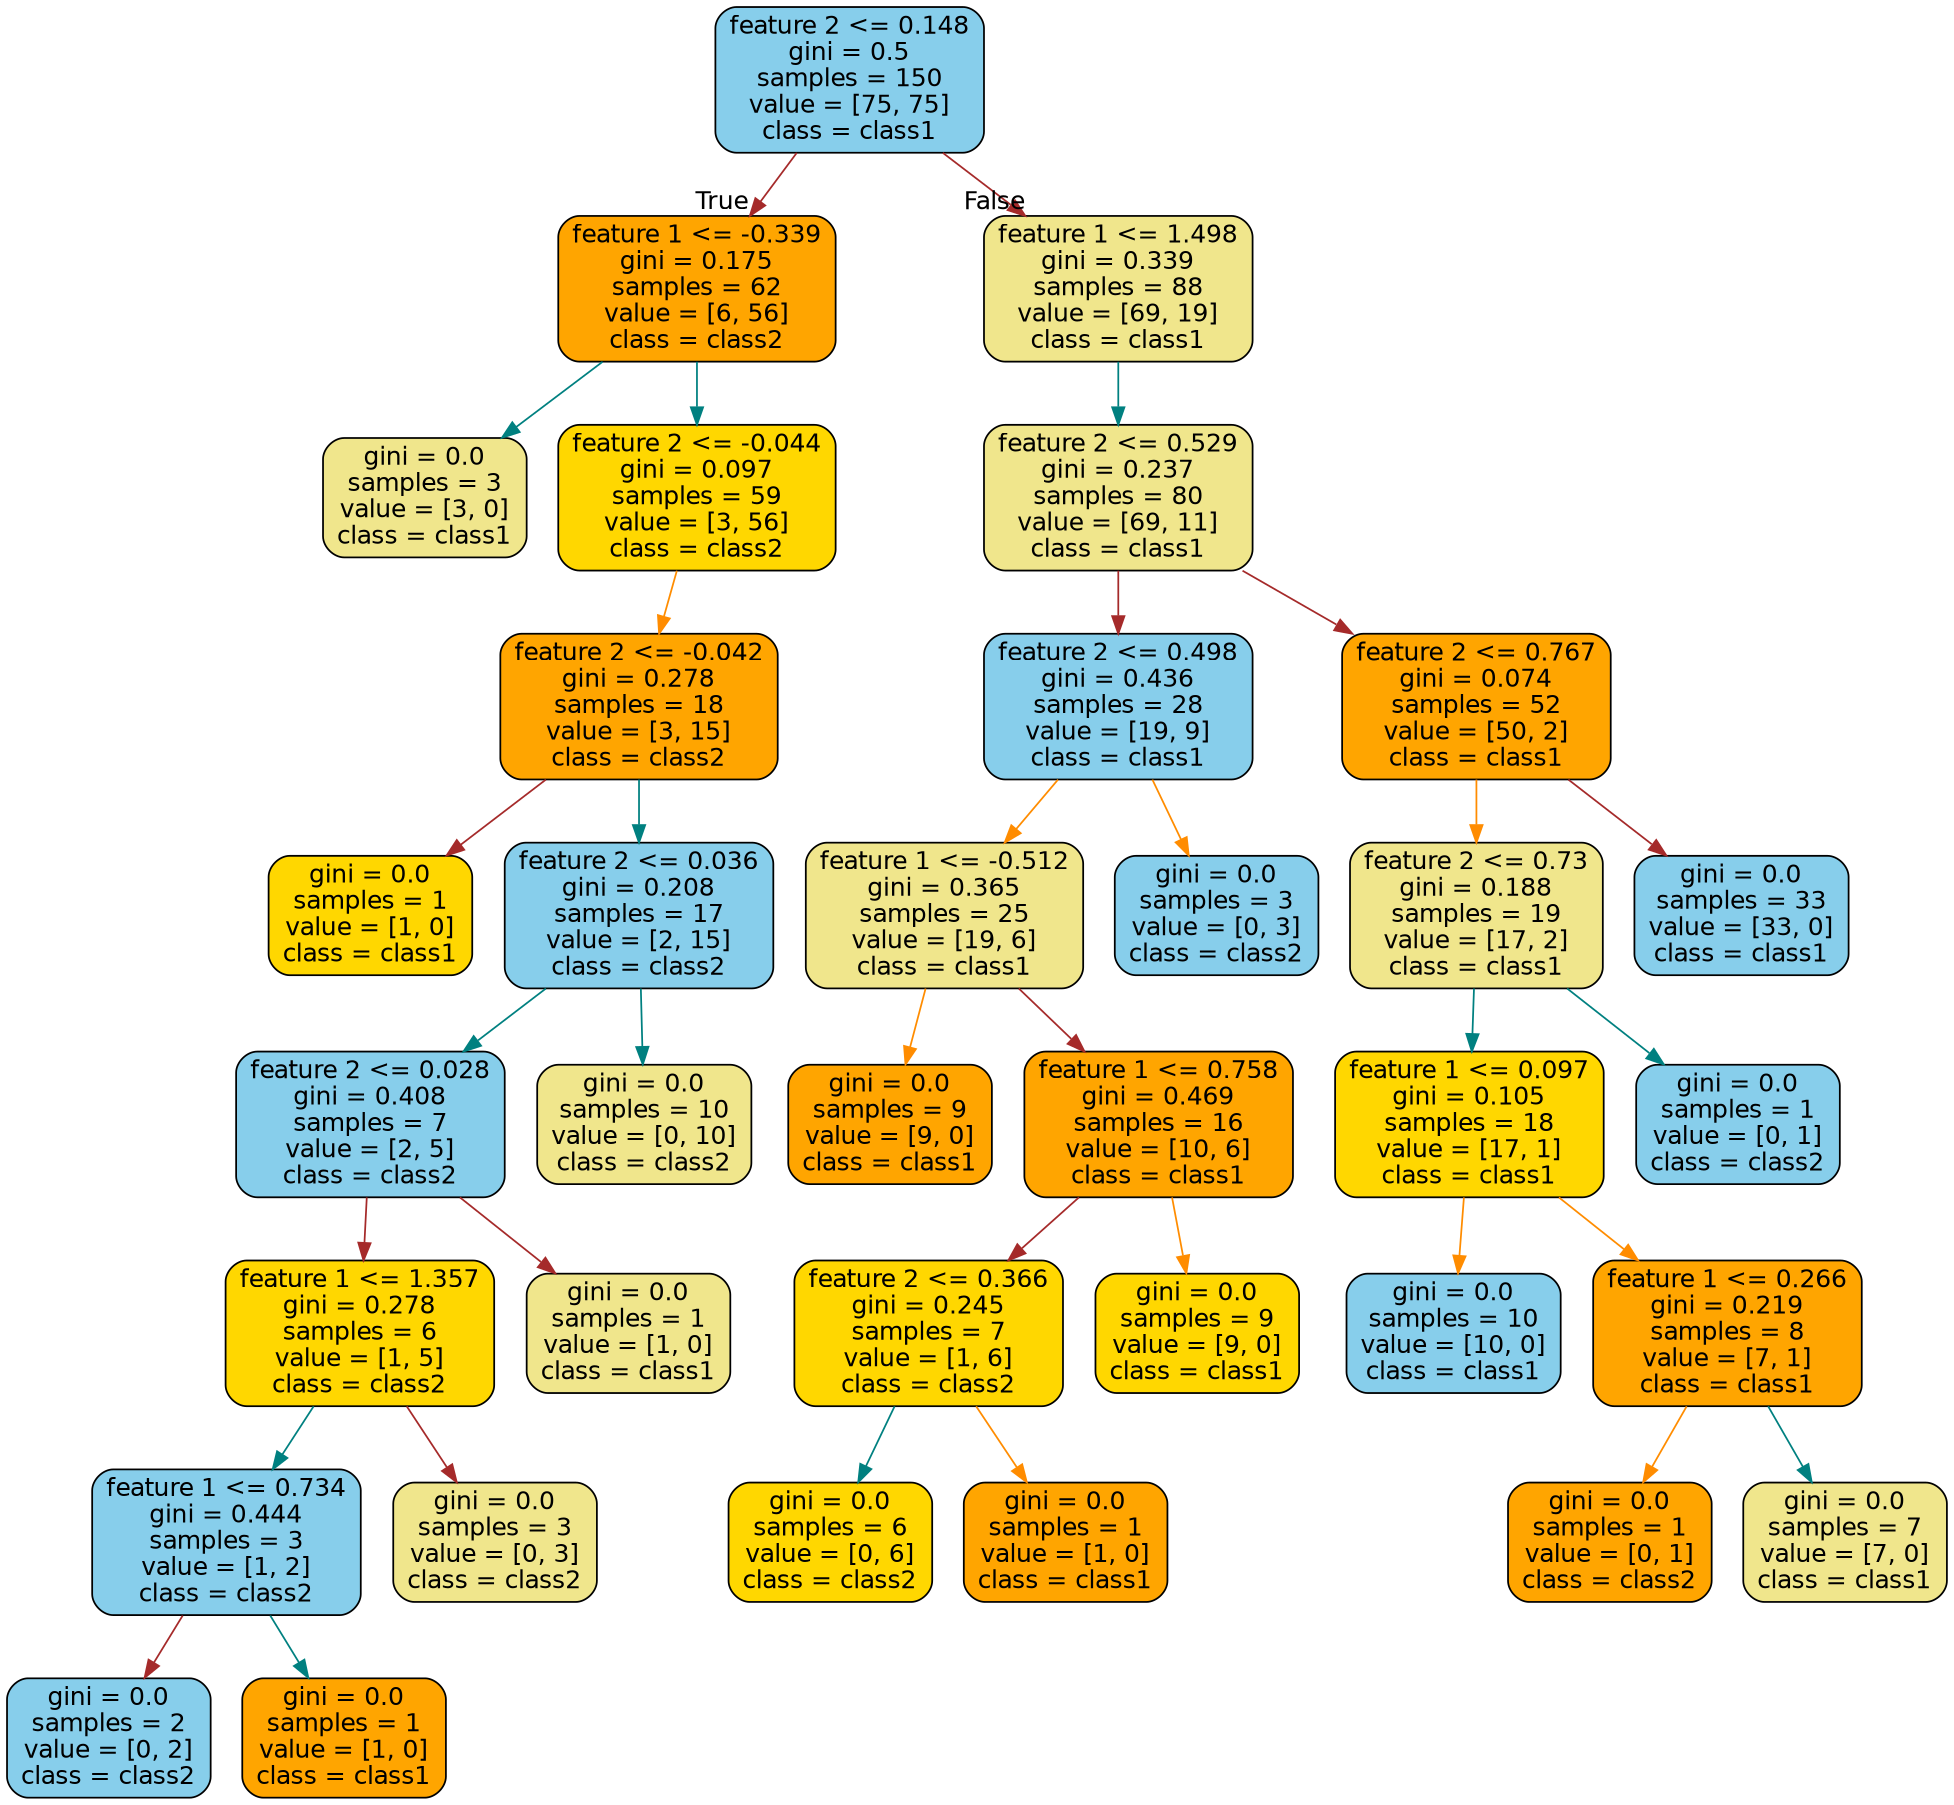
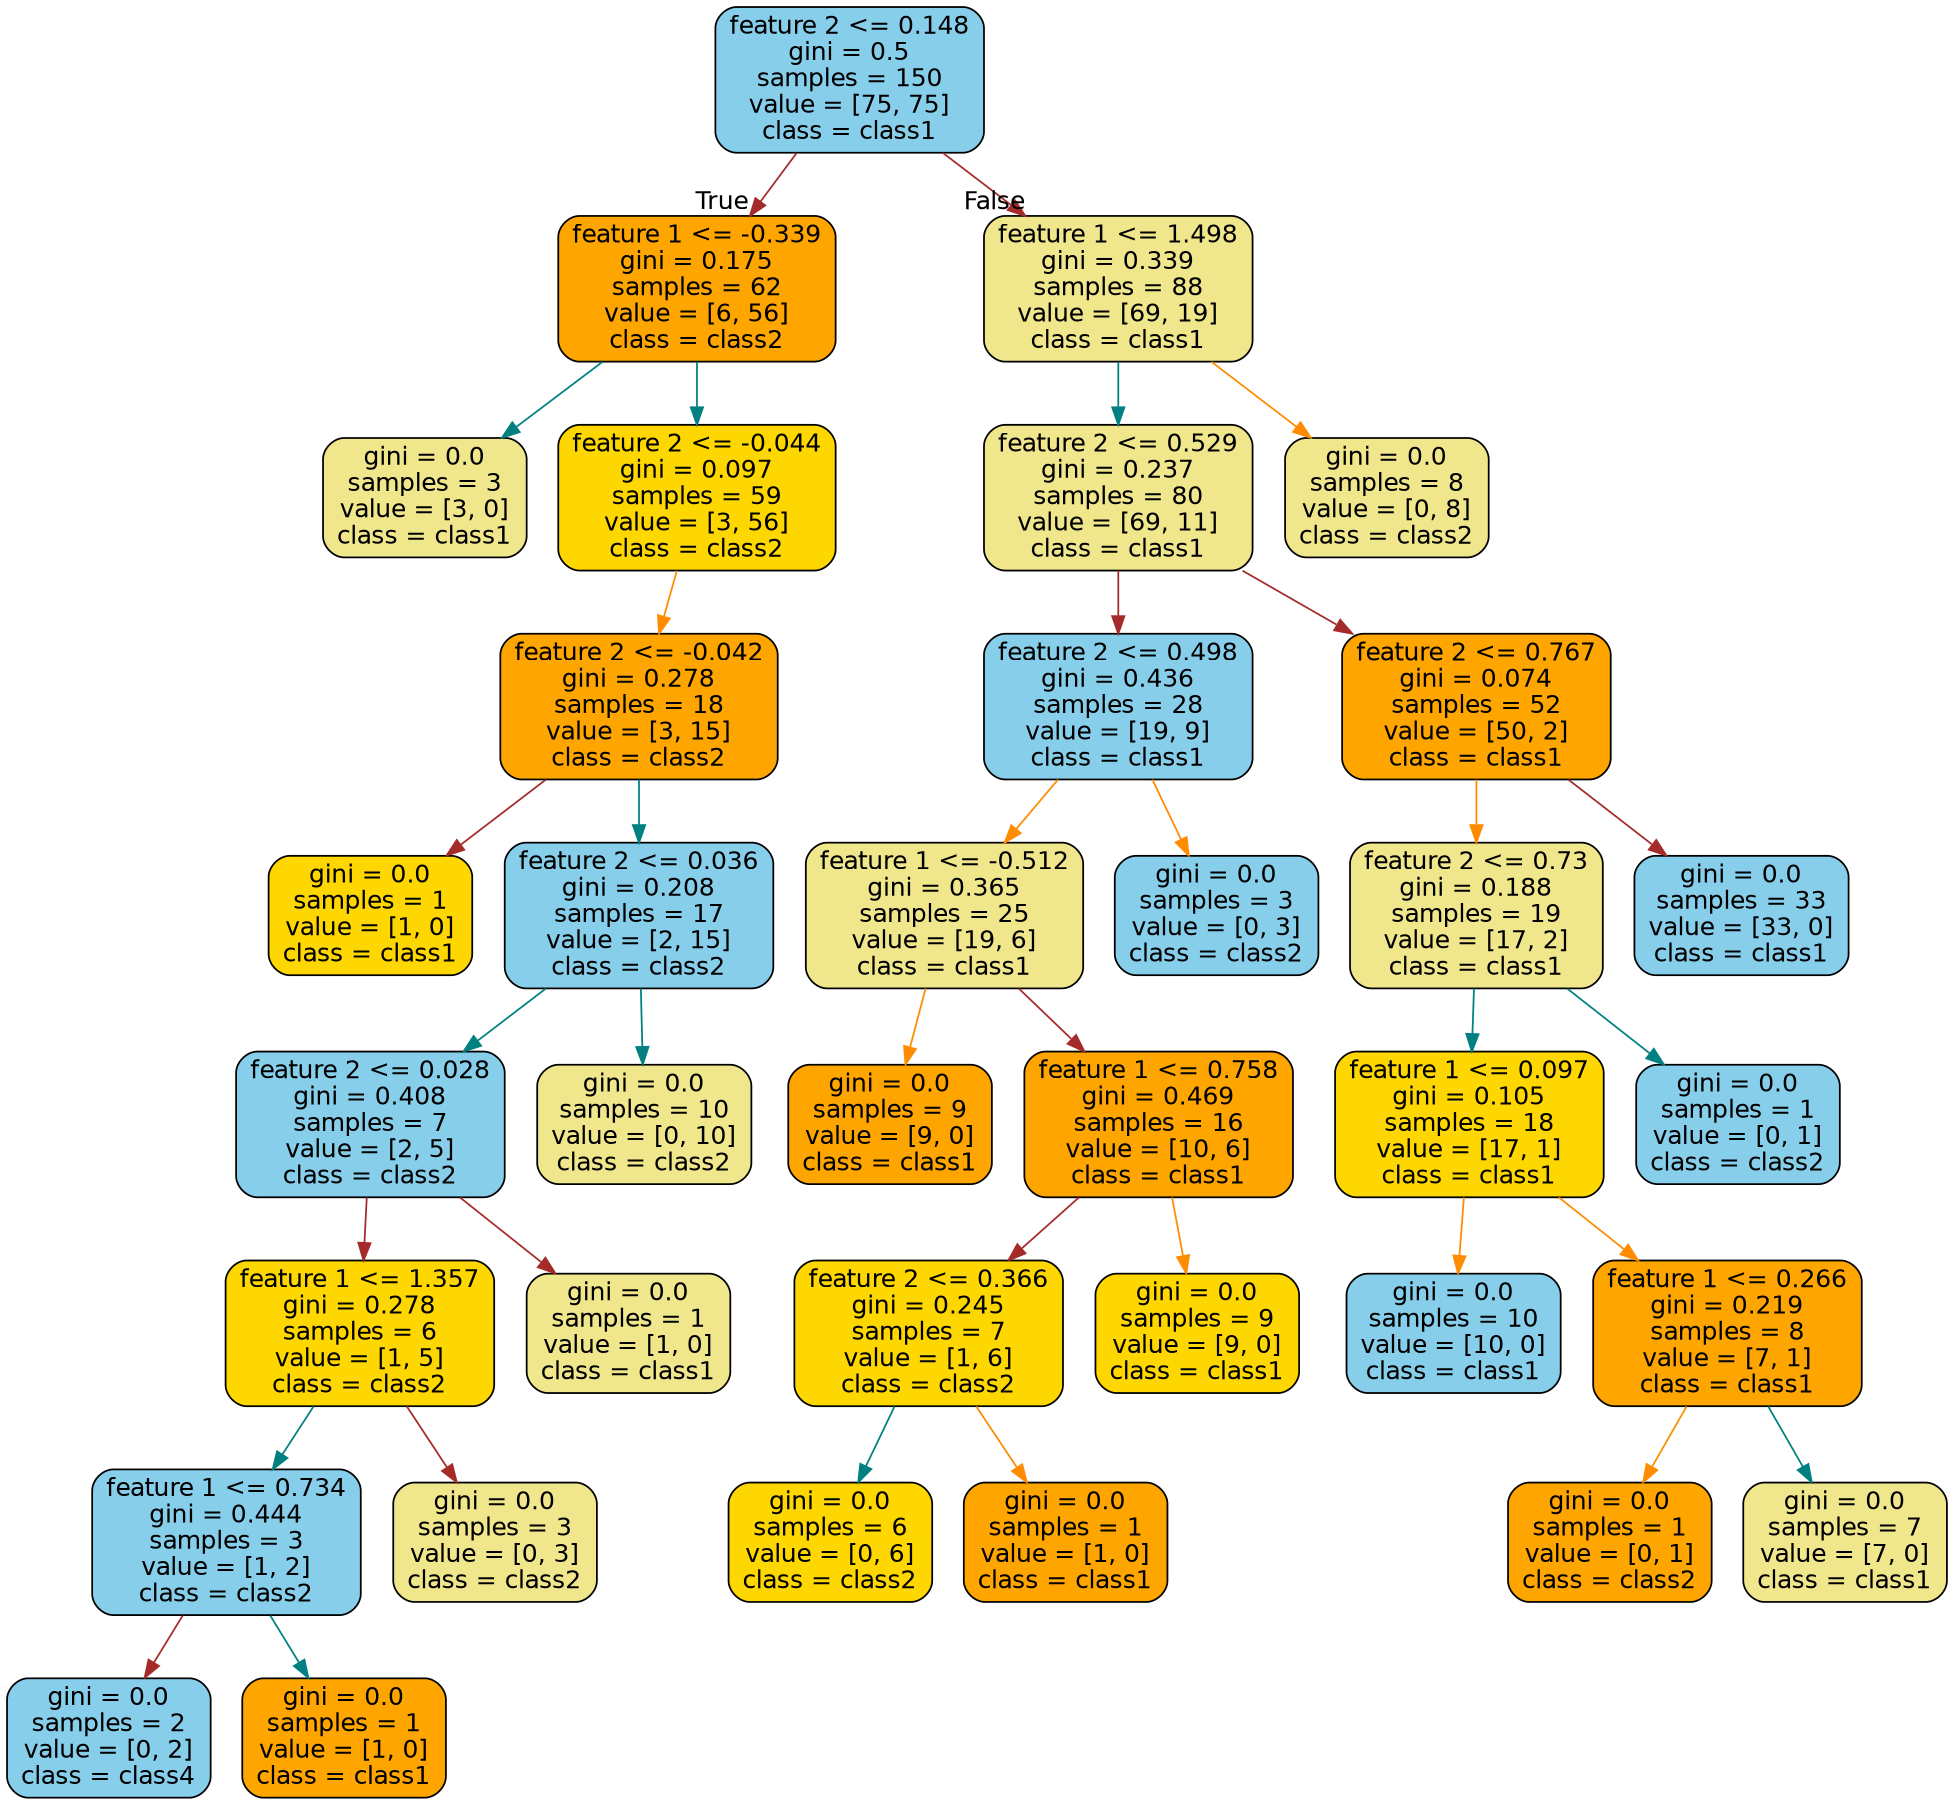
node "gini = 0.0 samples = 8 value = [0, 8] class = class2": added
node "gini = 0.0 samples = 2 value = [0, 2] class = class2": label "gini = 0.0 samples = 2 value = [0, 2] class = class2" -> "gini = 0.0 samples = 2 value = [0, 2] class = class4"
